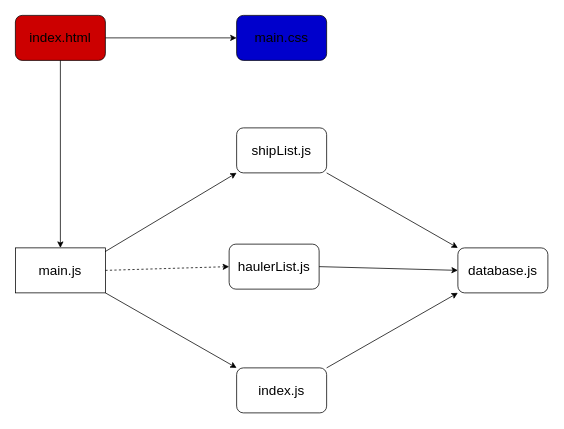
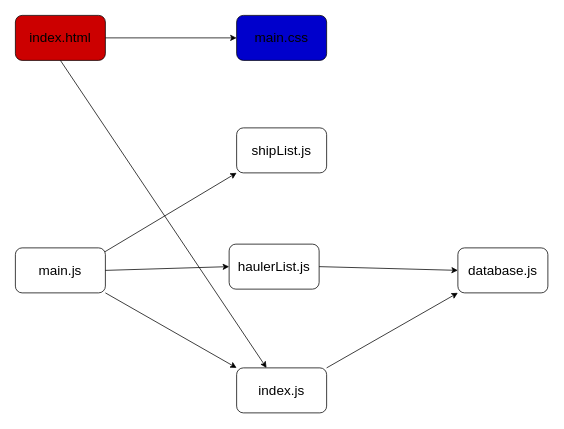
edge "index.html" -> "main.js": now "index.html" -> "index.js"
edge "shipList.js" -> "database.js": removed
edge "main.js" -> "haulerList.js": style dashed -> solid
node "main.js": shape rectangle -> rounded rectangle
